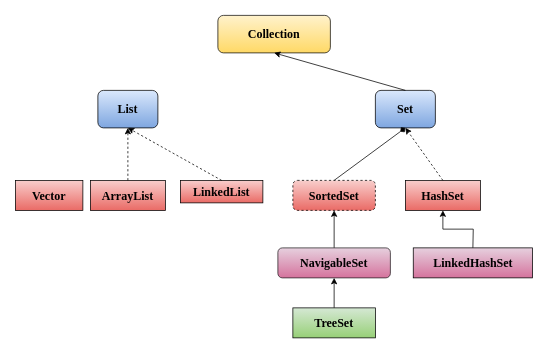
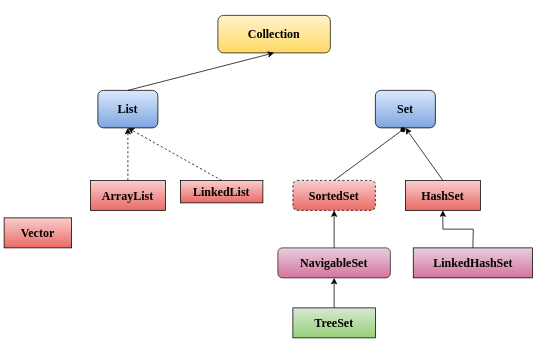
edge "List" -> "Collection": added
edge "Set" -> "Collection": removed
edge "HashSet" -> "Set": style dashed -> solid
node "Vector": moved (49, 195) -> (38, 233)
